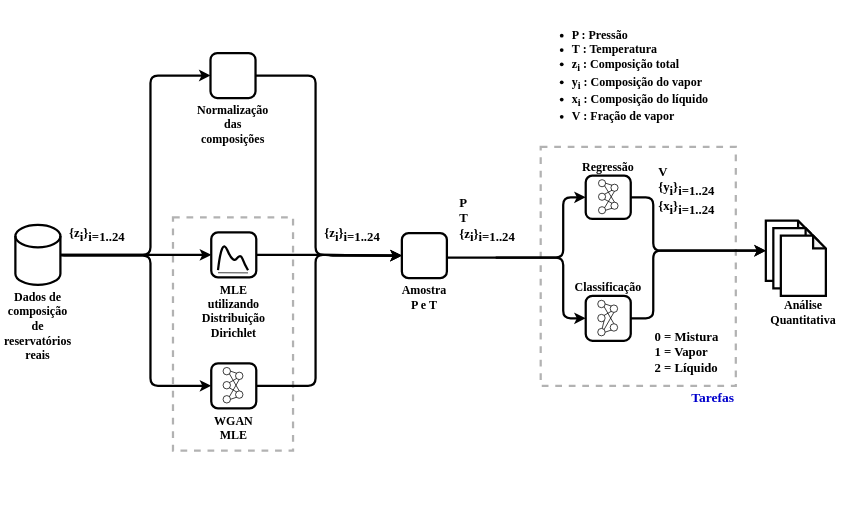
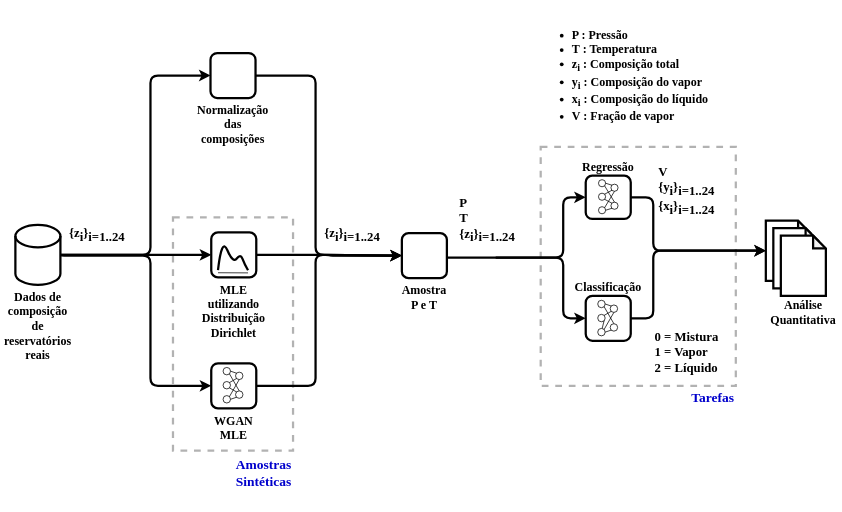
node "AmostrasSintéticas": added
